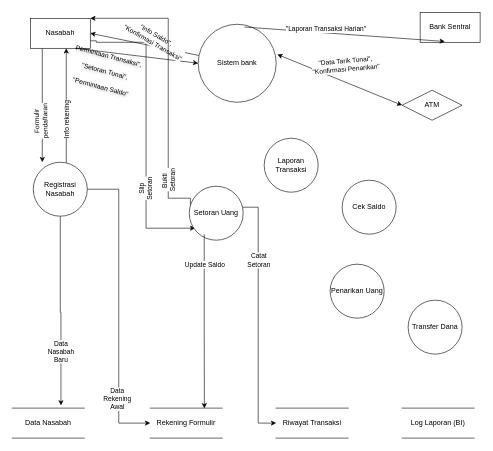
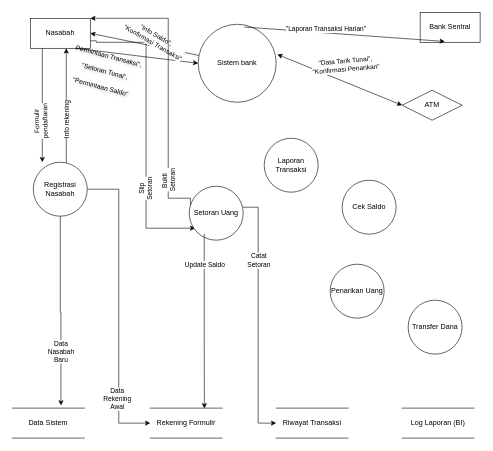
node "Data Nasabah": label "Data Nasabah" -> "Data Sistem"
